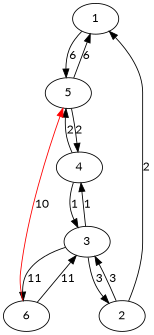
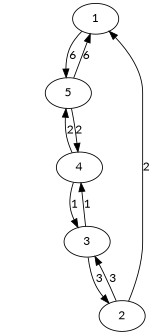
node "6": removed
